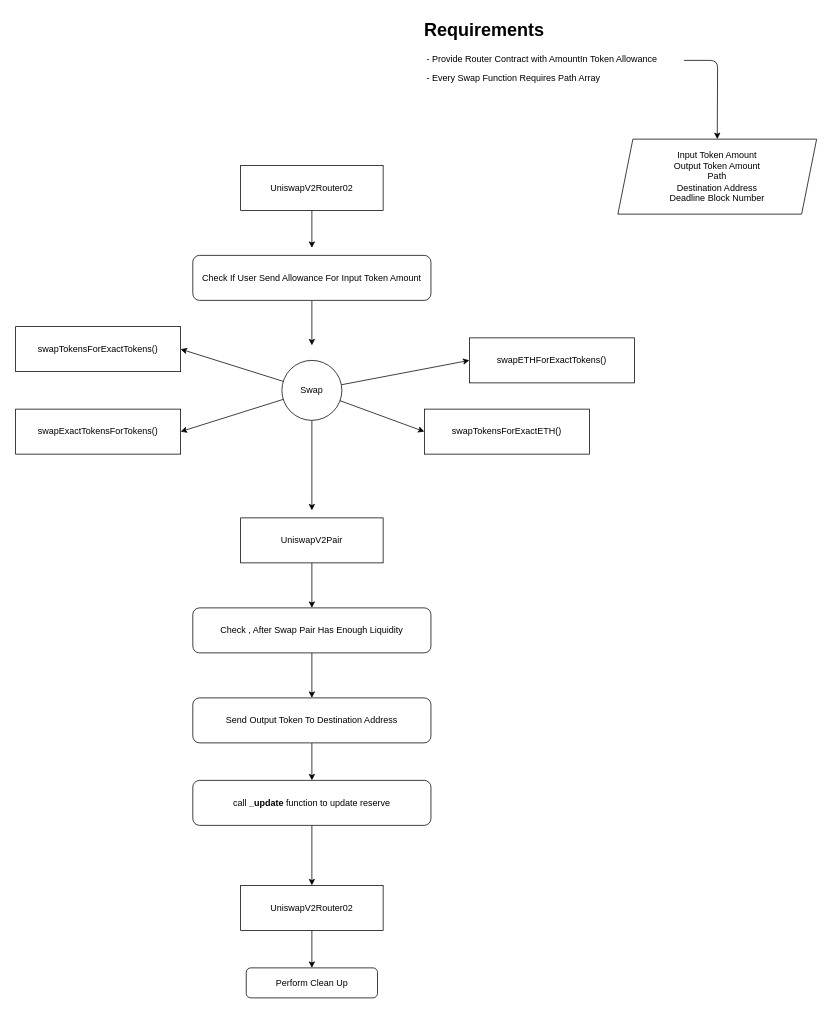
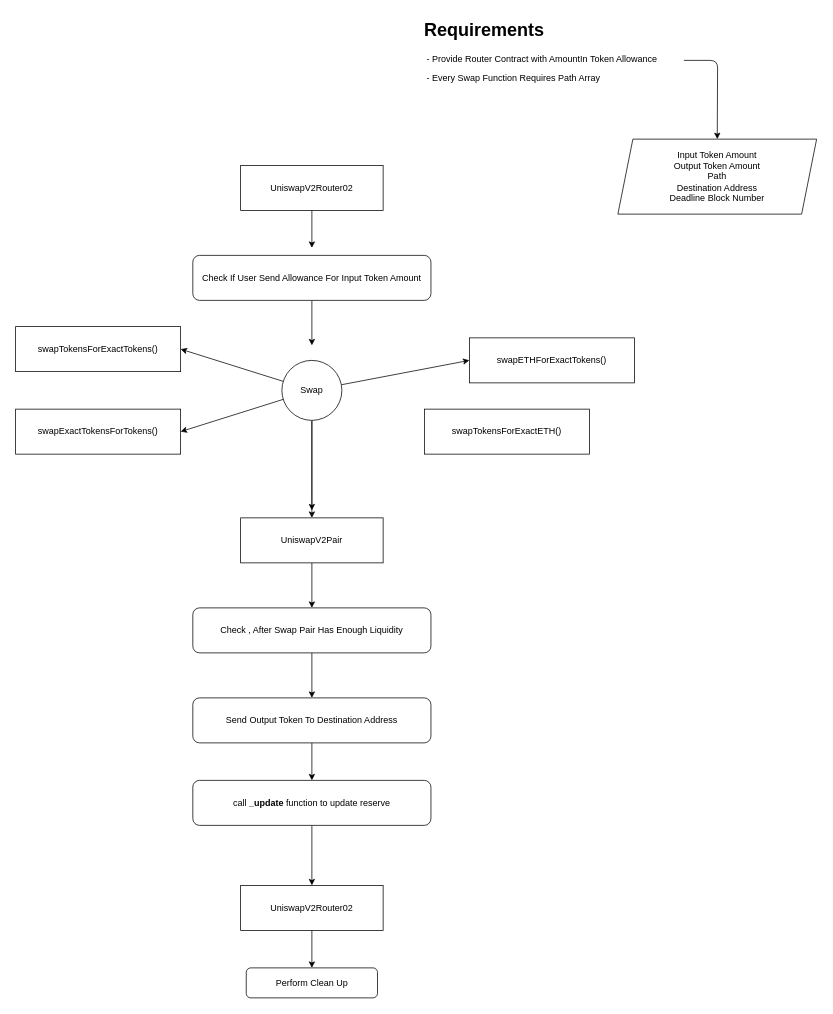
edge "Swap" -> "swapTokensForExactETH()": now "Swap" -> "UniswapV2Pair"
